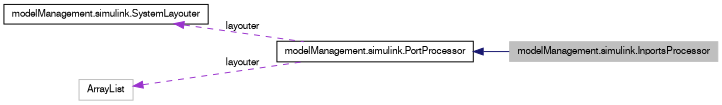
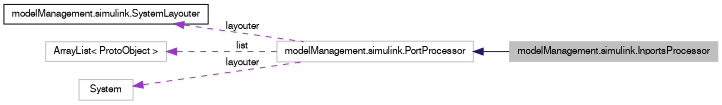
node "ArrayList< ProtoObject >": added
node "modelManagement.simulink.PortProcessor": color black -> grey75
node "ArrayList": label "ArrayList" -> "System"
